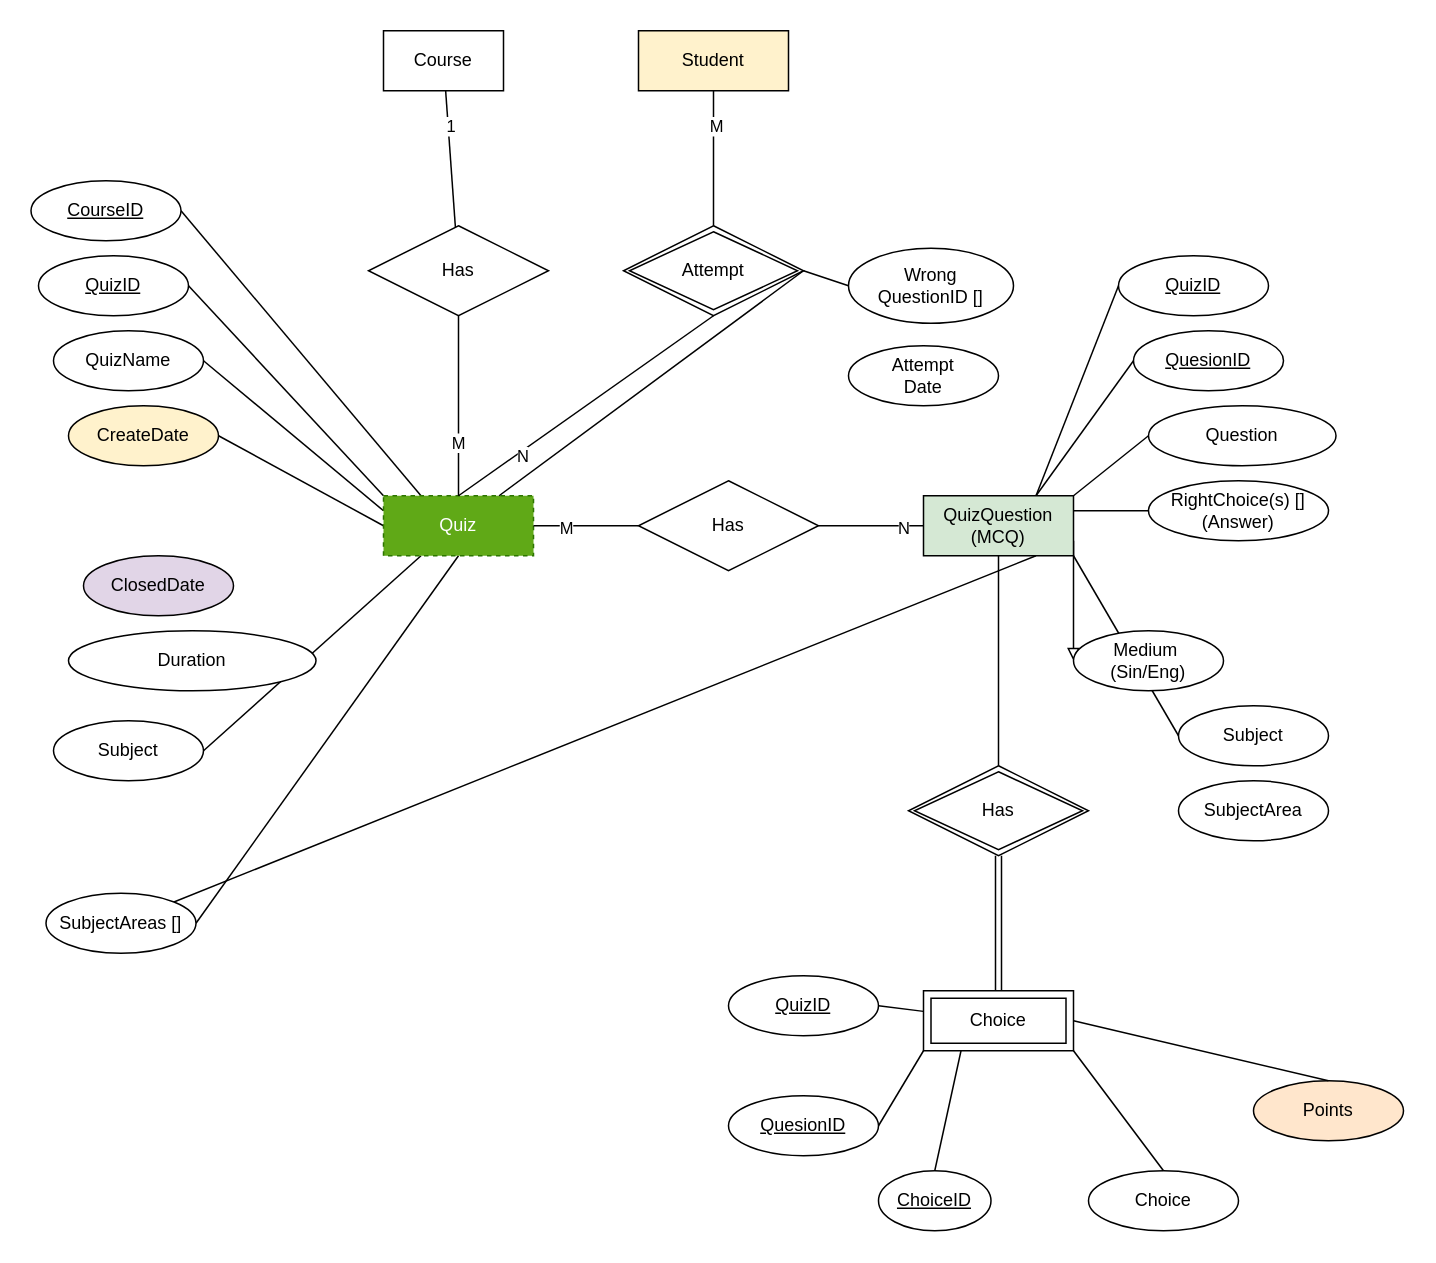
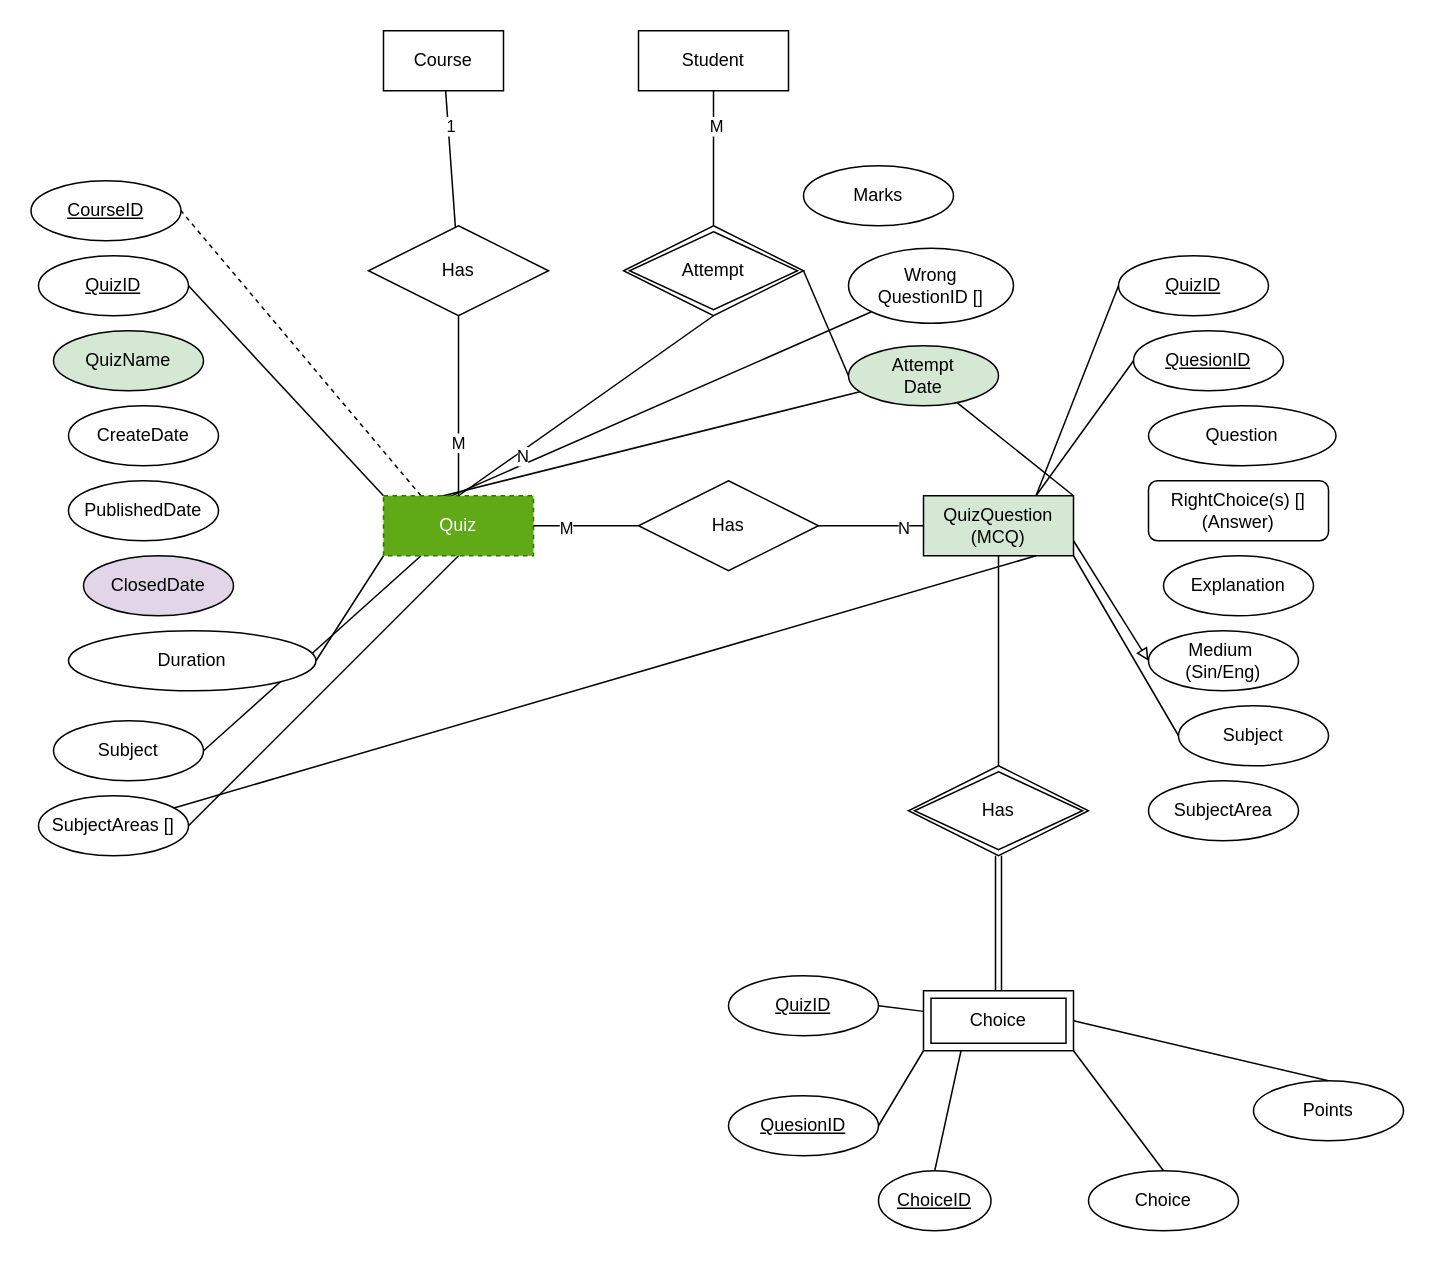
node "Student": fillcolor #fff2cc -> #ffffff
node "Marks": added
edge "Attempt" -- "Wrong QuestionID []": removed
edge "CourseID" -- "Quiz": style solid -> dashed
edge "Attempt" -- "Quiz": now "Attempt" -- "Attempt Date"
node "QuizName": fillcolor #ffffff -> #d5e8d4
node "Attempt Date": fillcolor #ffffff -> #d5e8d4
node "CreateDate": fillcolor #fff2cc -> #ffffff
edge "QuizName" -- "Quiz": now "Attempt Date" -- "Quiz"
edge "Question" -- "QuizQuestion (MCQ)": now "Attempt Date" -- "QuizQuestion (MCQ)"
edge "CreateDate" -- "Quiz": now "Wrong QuestionID []" -- "Quiz"
node "PublishedDate": added
edge "RightChoice(s) [] (Answer)" -- "QuizQuestion (MCQ)": removed
node "RightChoice(s) [] (Answer)": shape ellipse -> rounded rectangle
node "Explanation": added
edge "Quiz" -- "Duration": added
node "Medium (Sin/Eng)": moved (1148, 661) -> (1223, 661)
node "SubjectArea": moved (1253, 811) -> (1223, 811)
node "SubjectAreas []": moved (121, 923) -> (113, 826)
node "Points": fillcolor #ffe6cc -> #ffffff
